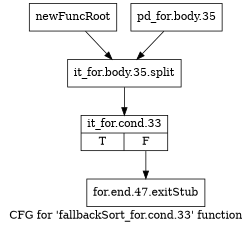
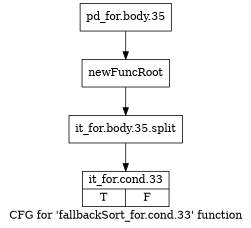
edge "pd_for.body.35" -> "it_for.body.35.split": now "pd_for.body.35" -> "newFuncRoot"
node "for.end.47.exitStub": removed
